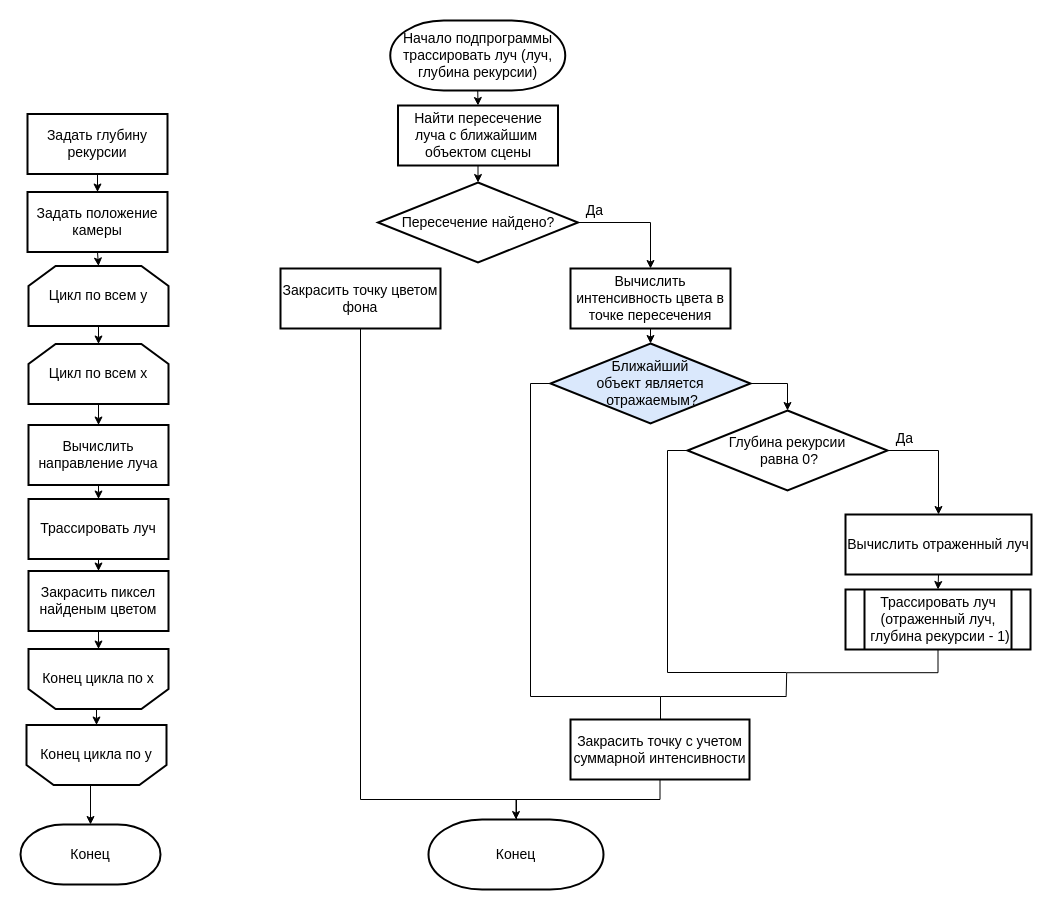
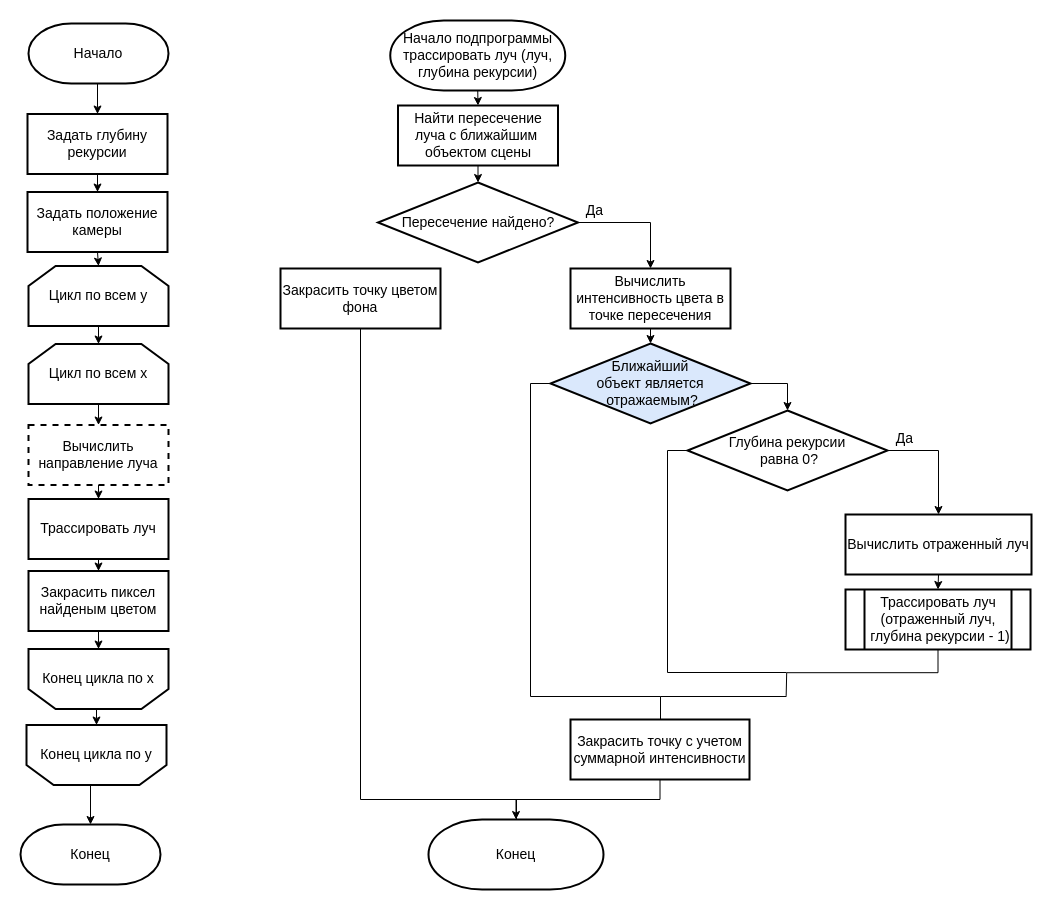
node "Начало": added
edge "Начало" -> "Задать глубину рекурсии": added
node "Вычислить направление луча": style solid -> dashed
